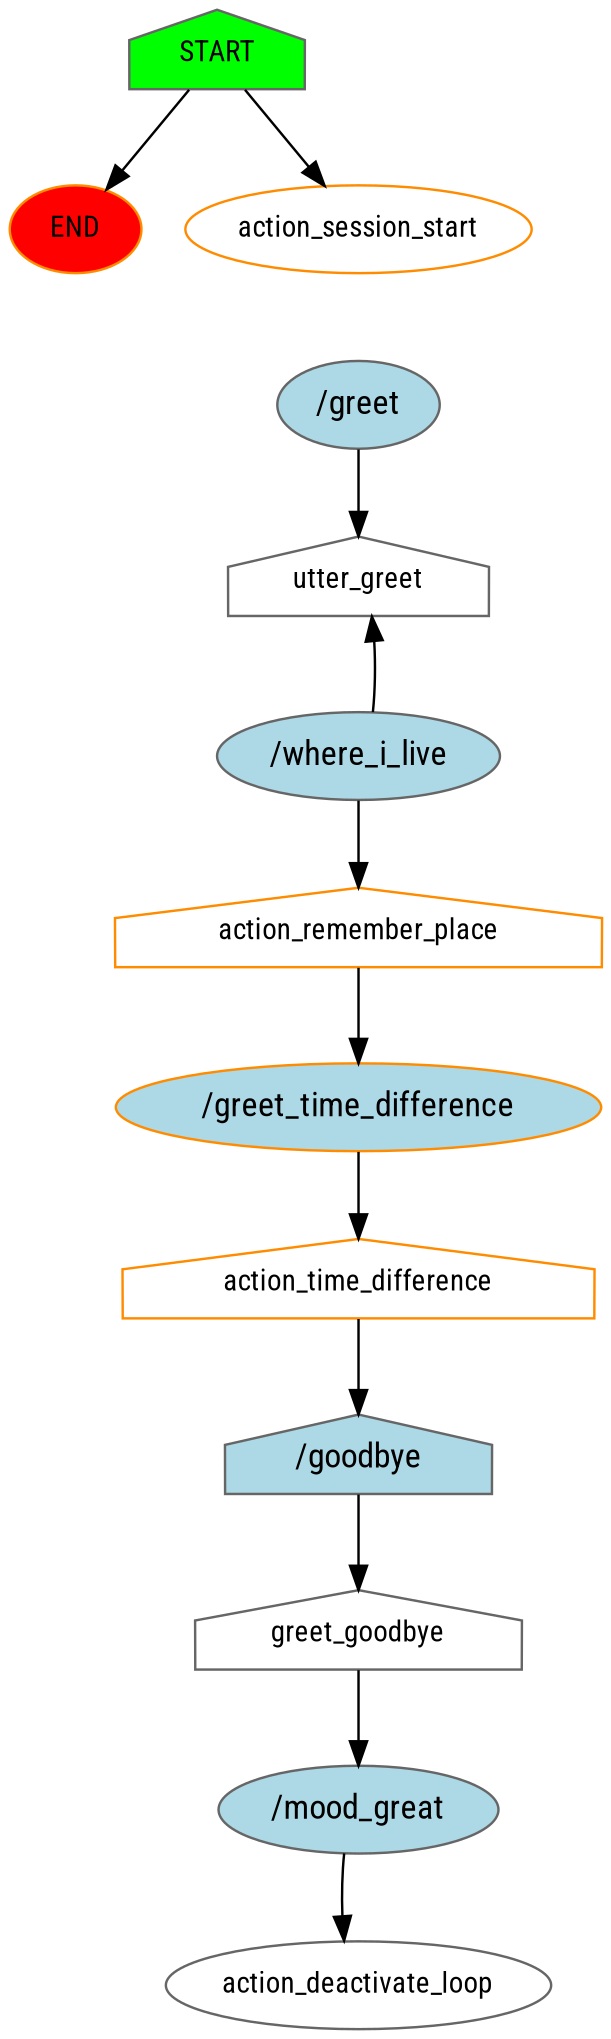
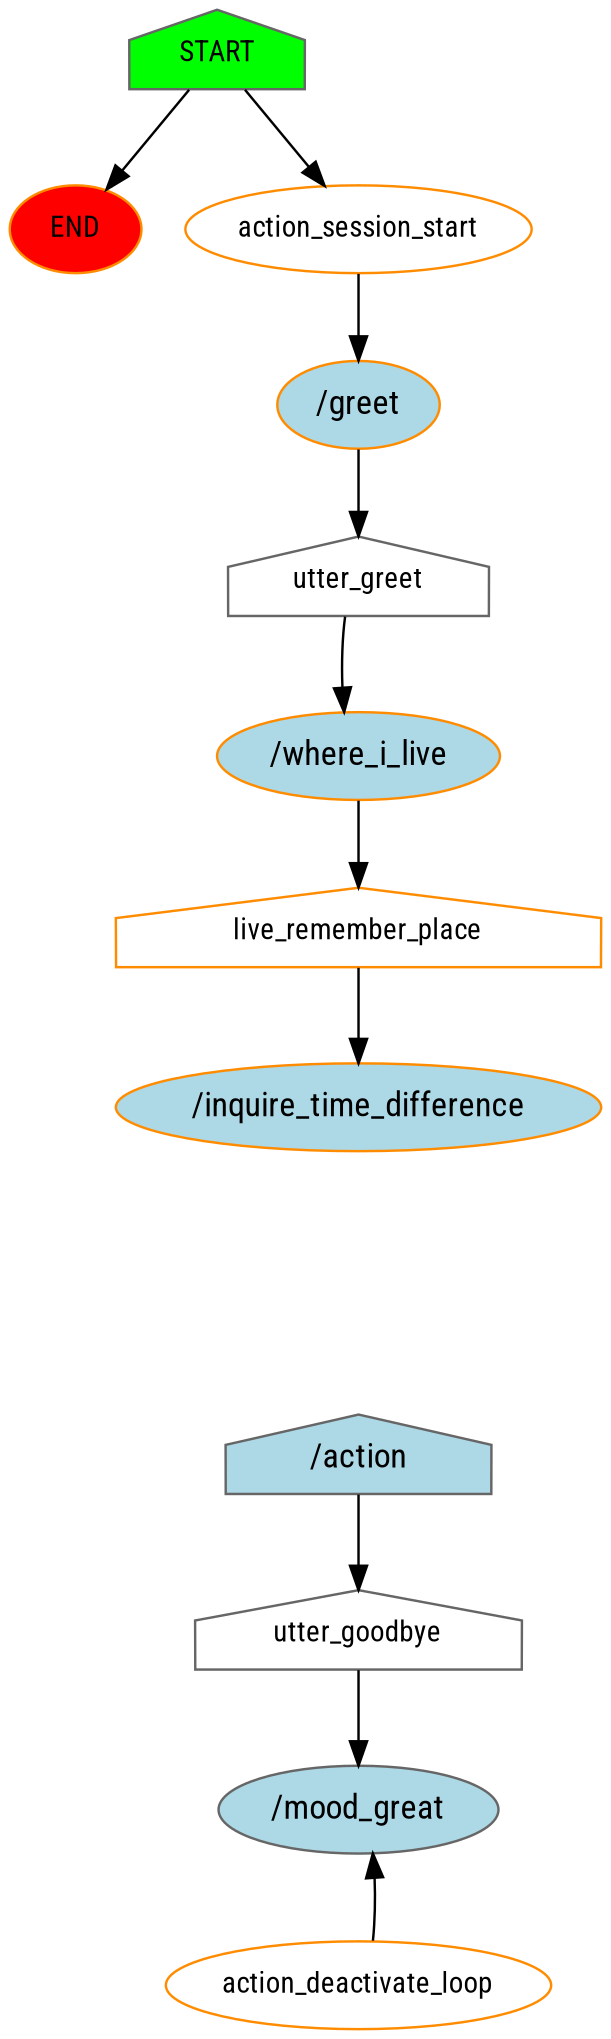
edge "action_session_start" -> "/greet": added
node "/greet": color gray40 -> darkorange
edge "/where_i_live" -> "utter_greet": reversed
node "/where_i_live": color gray40 -> darkorange
node "action_remember_place": label "action_remember_place" -> "live_remember_place"
node "/greet_time_difference": label "/greet_time_difference" -> "/inquire_time_difference"
node "action_time_difference": removed
node "/goodbye": label "/goodbye" -> "/action"
node "greet_goodbye": label "greet_goodbye" -> "utter_goodbye"
edge "/mood_great" -> "action_deactivate_loop": reversed
node "action_deactivate_loop": color gray40 -> darkorange
